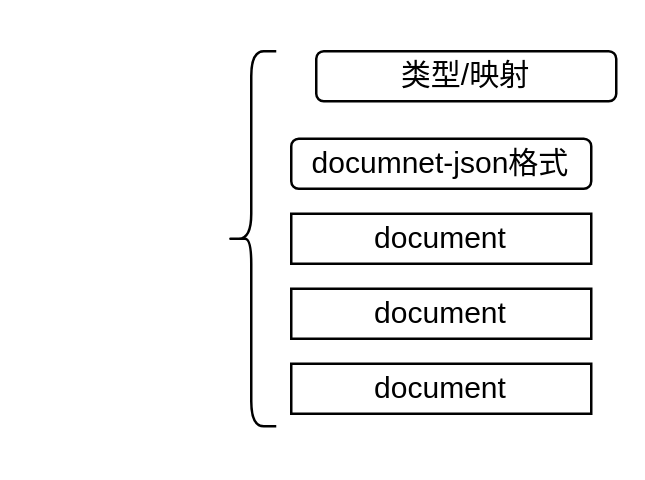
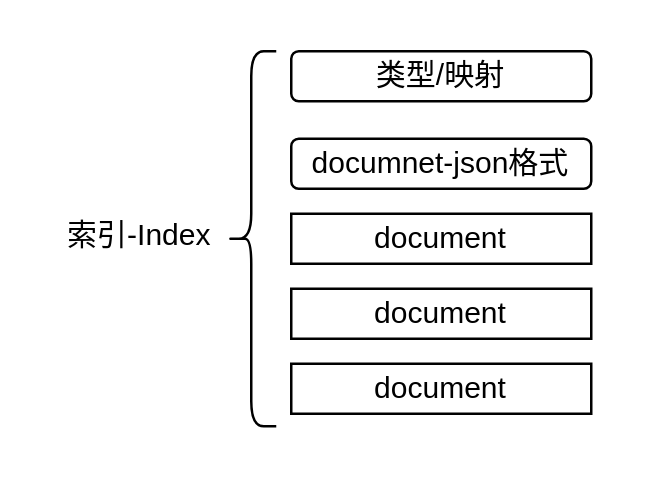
node "类型/映射": moved (466, 76) -> (441, 76)
node "索引-Index": added
